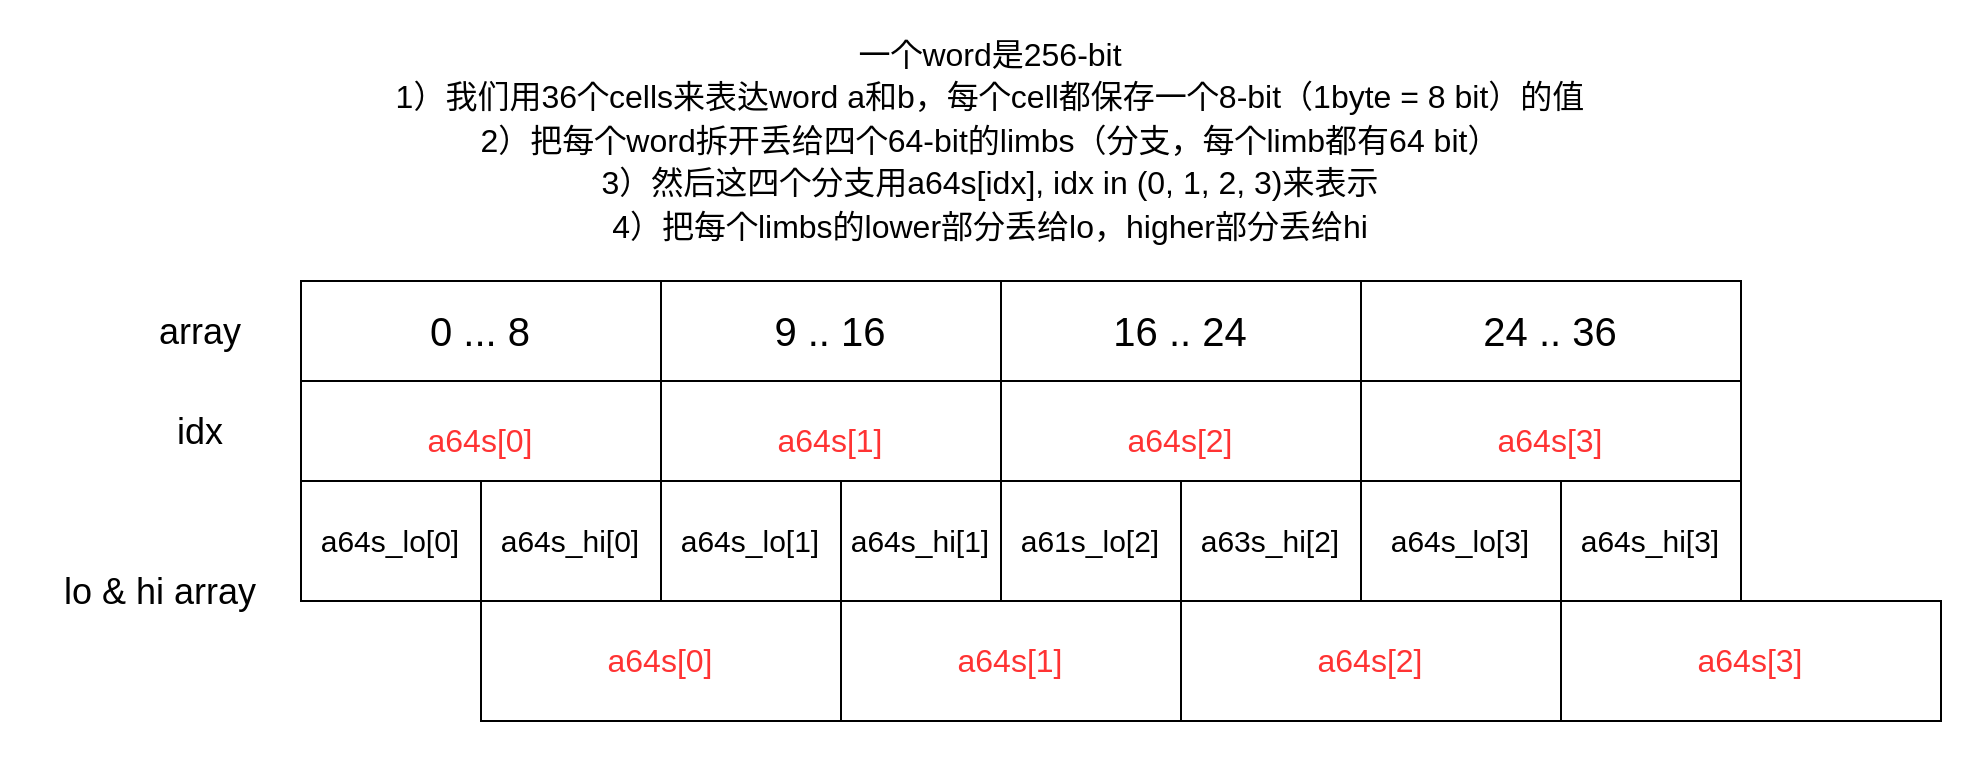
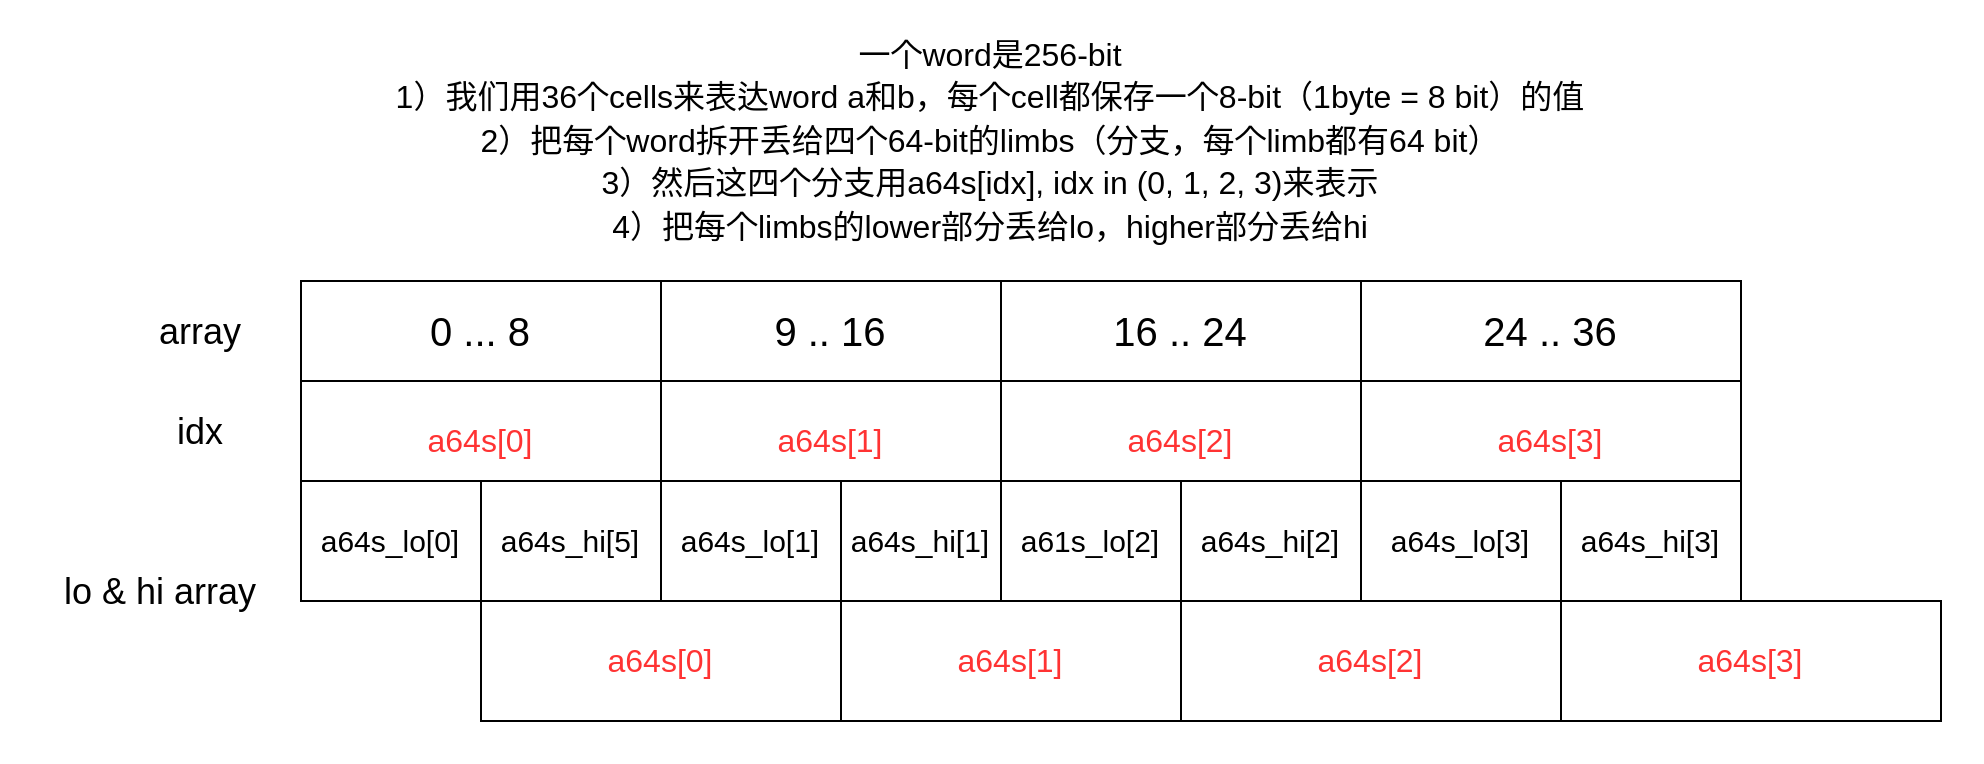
node "a64s_hi[0]": label "a64s_hi[0]" -> "a64s_hi[5]"
node "a63s_hi[2]": label "a63s_hi[2]" -> "a64s_hi[2]"
